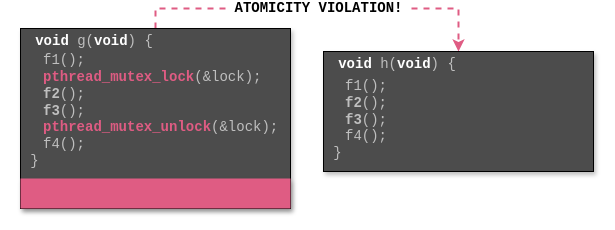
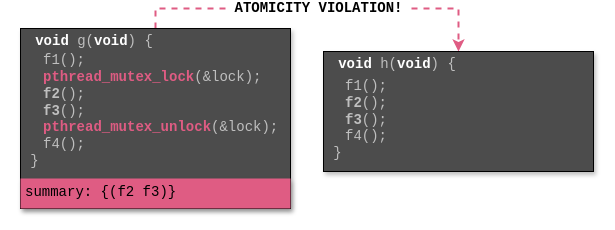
node "summary: {(f2 f3)}": added
